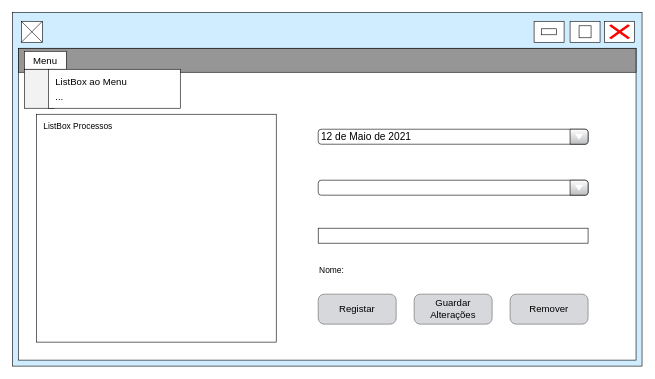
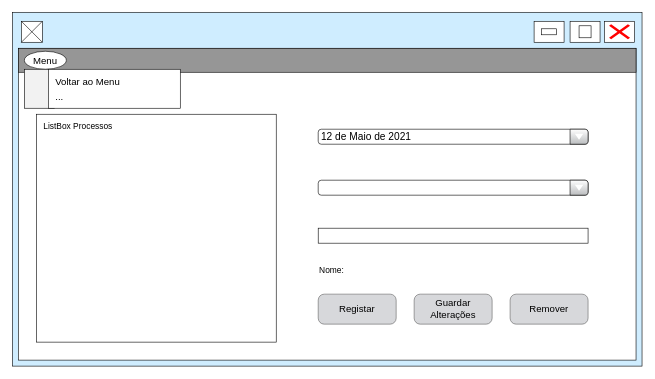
node "Menu": shape rectangle -> ellipse
node "ListBox ao Menu": label "ListBox ao Menu" -> "Voltar ao Menu"
